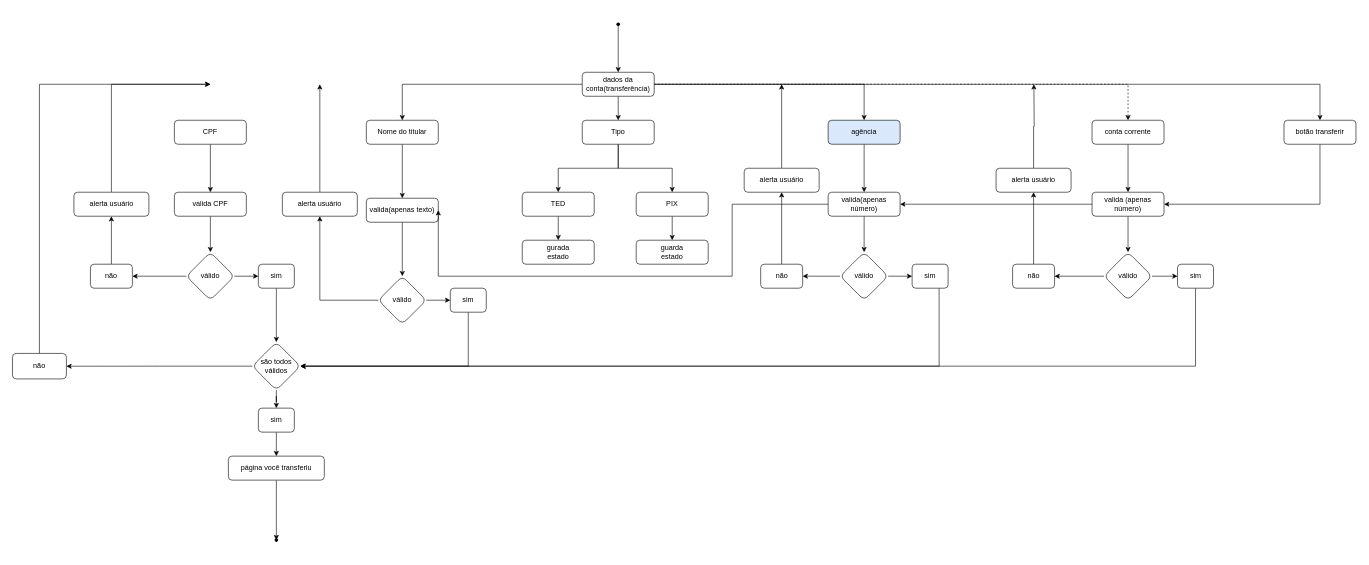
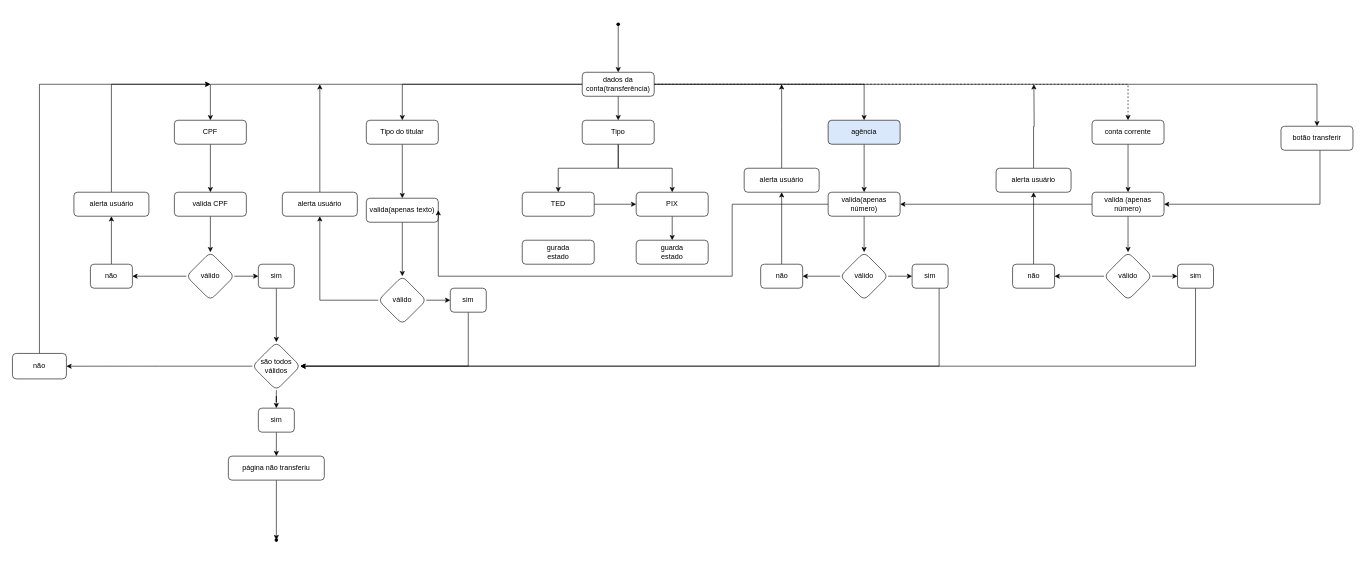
edge "dados da conta(transferência)" -> "CPF": added
node "Nome do titular": label "Nome do titular" -> "Tipo do titular"
node "botão transferir": moved (1320, 132) -> (1317, 138)
edge "TED" -> "gurada estado": now "TED" -> "PIX"
node "página você transferiu": label "página você transferiu" -> "página não transferiu"
